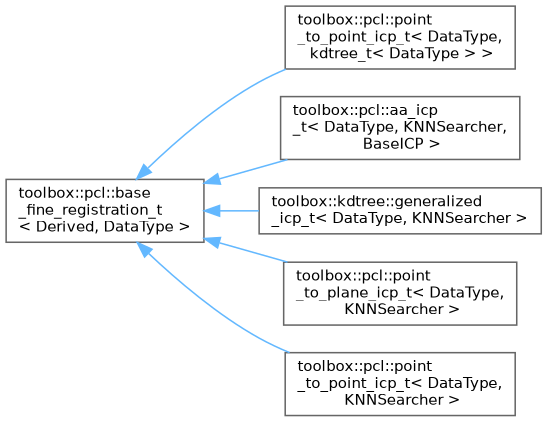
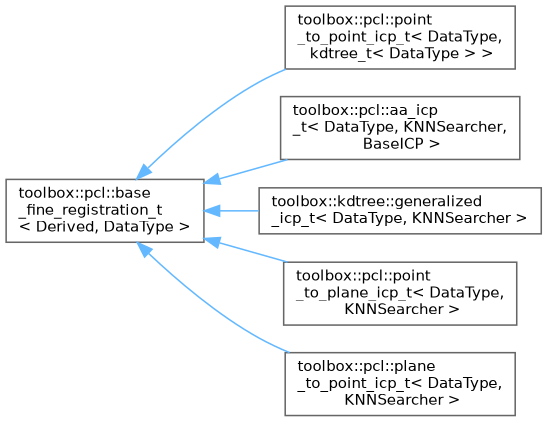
node "toolbox::pcl::point _to_point_icp_t< DataType, KNNSearcher >": label "toolbox::pcl::point _to_point_icp_t< DataType, KNNSearcher >" -> "toolbox::pcl::plane _to_point_icp_t< DataType, KNNSearcher >"
